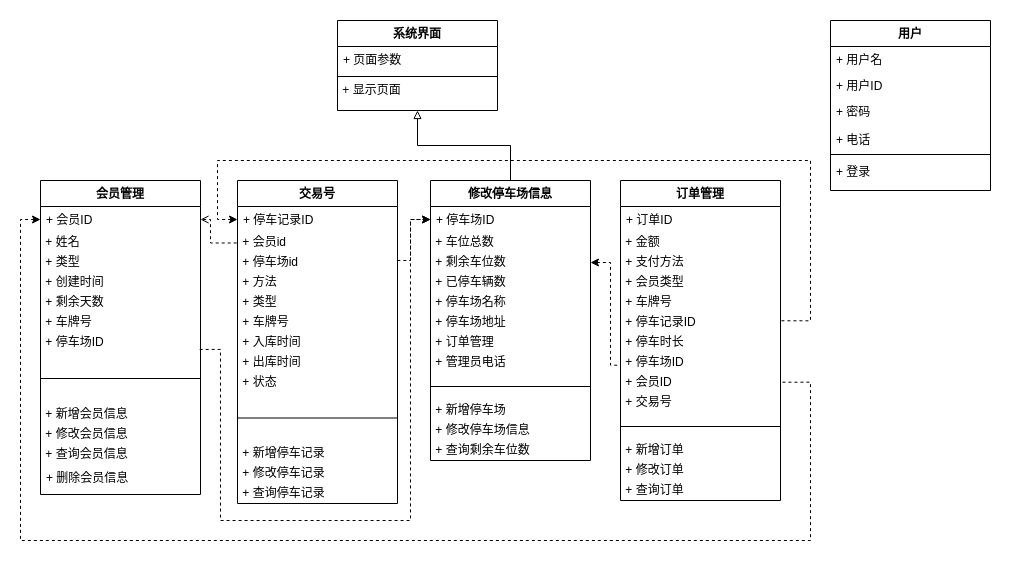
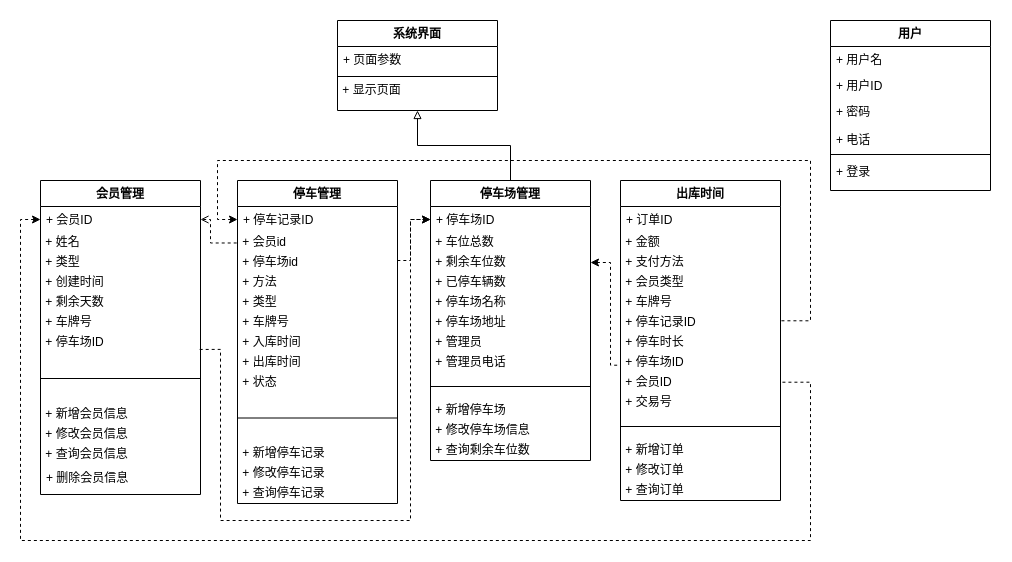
node "交易号": label "交易号" -> "停车管理"
node "修改停车场信息": label "修改停车场信息" -> "停车场管理"
node "订单管理": label "订单管理" -> "出库时间"
node "+ 订单管理": label "+ 订单管理" -> "+ 管理员"
